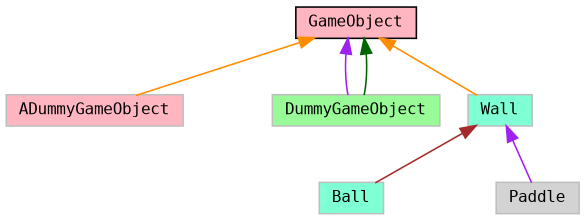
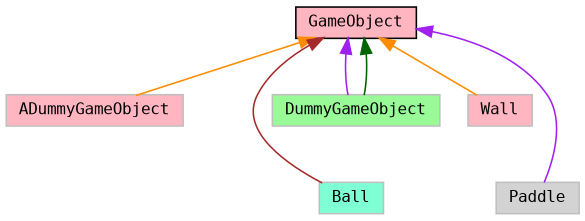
node "Wall": fillcolor aquamarine -> lightpink
edge "Ball" -> "Wall": now "Ball" -> "GameObject"
edge "Paddle" -> "Wall": now "Paddle" -> "GameObject"
